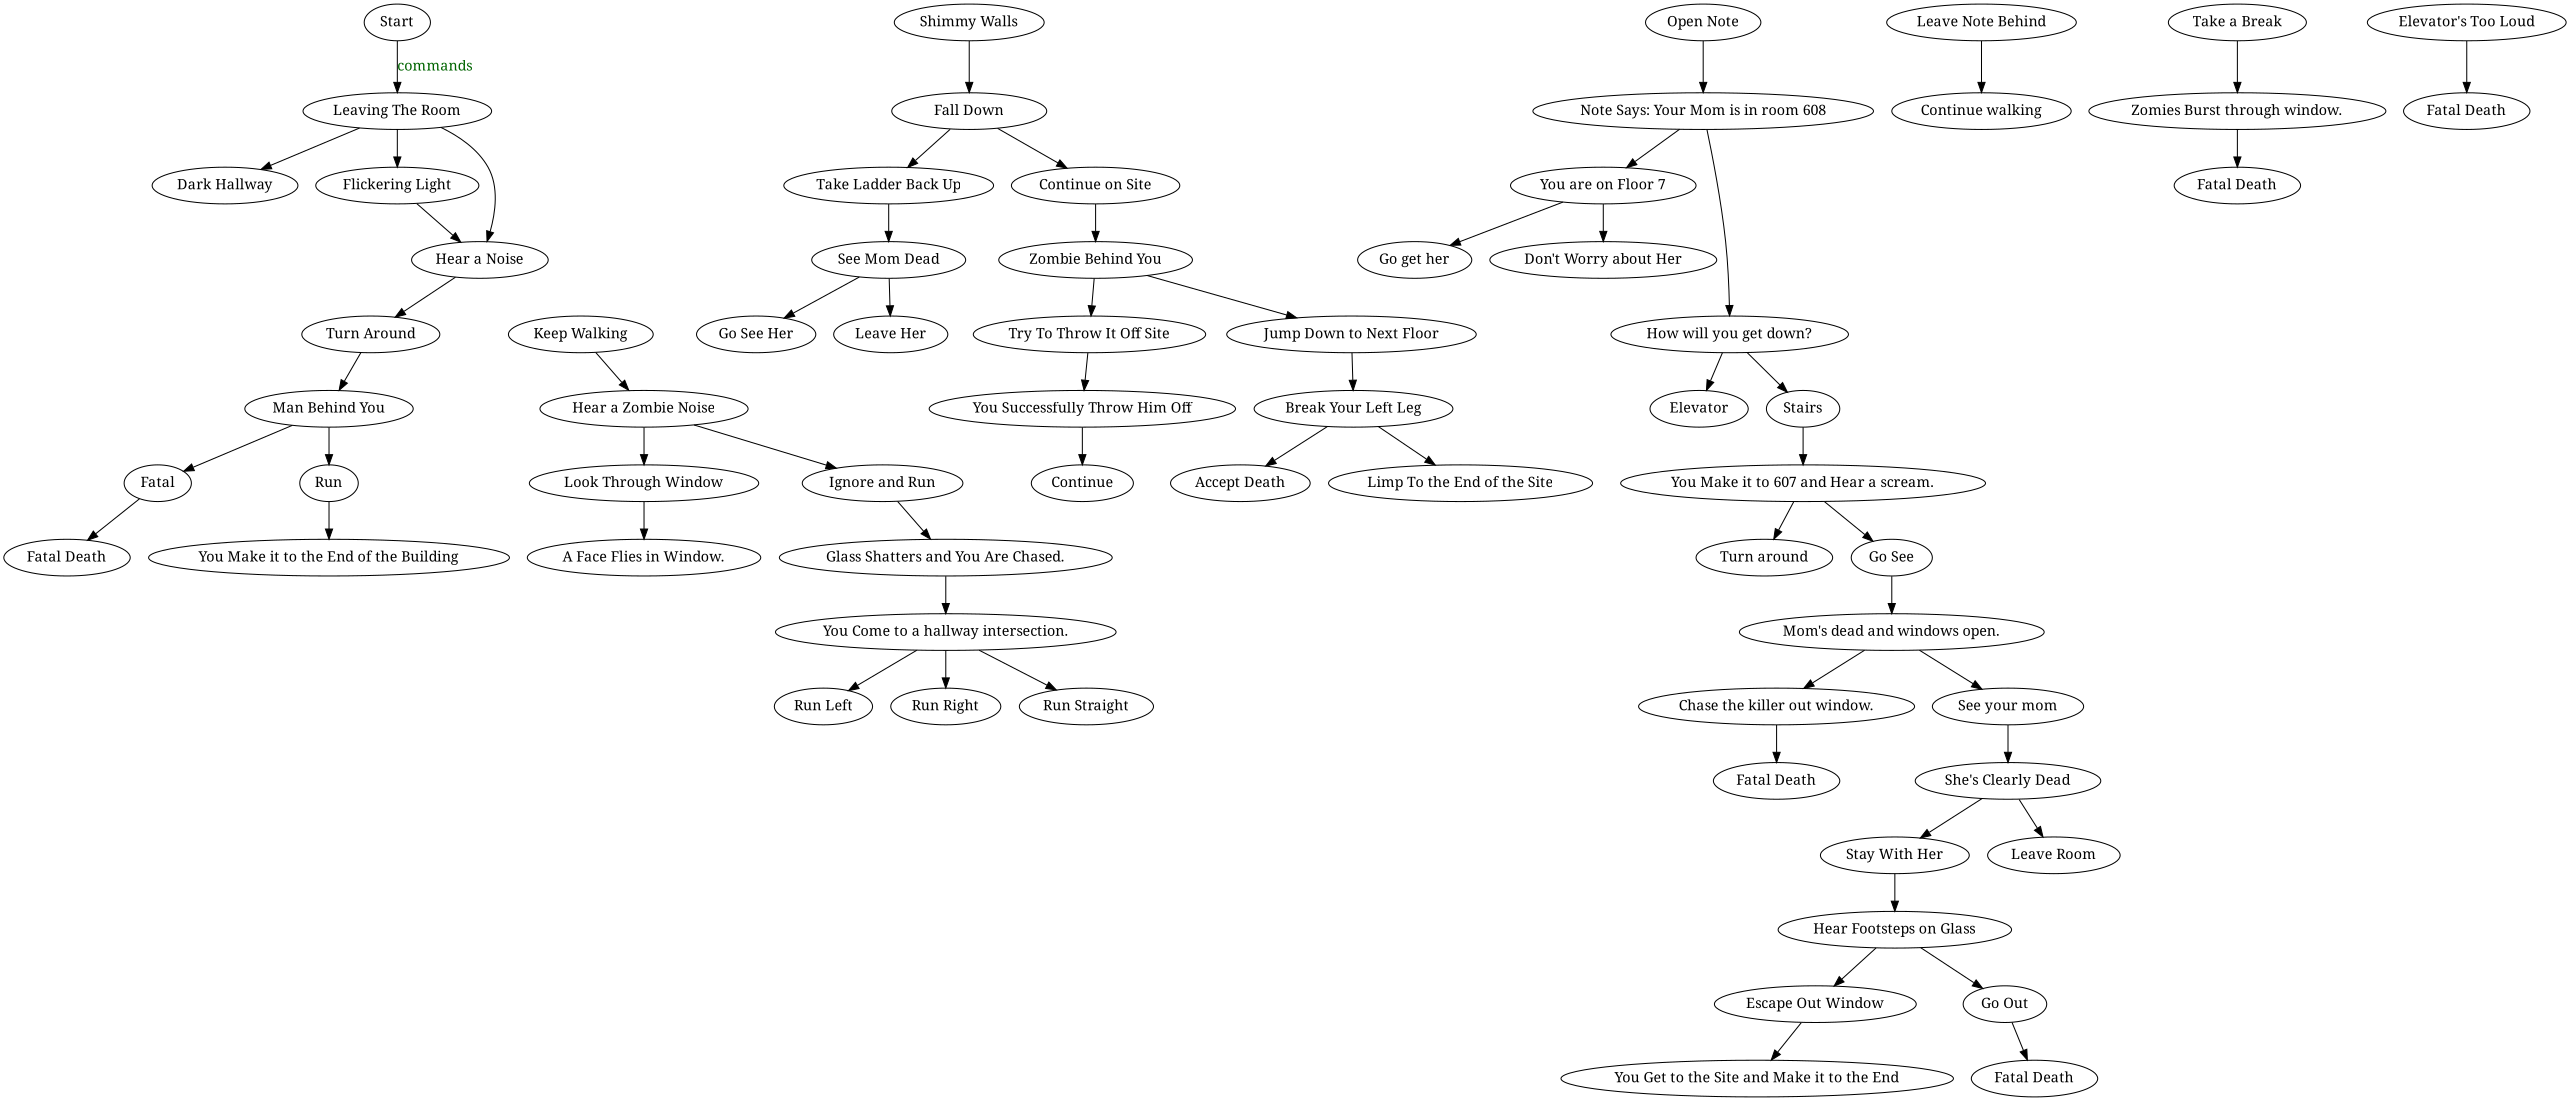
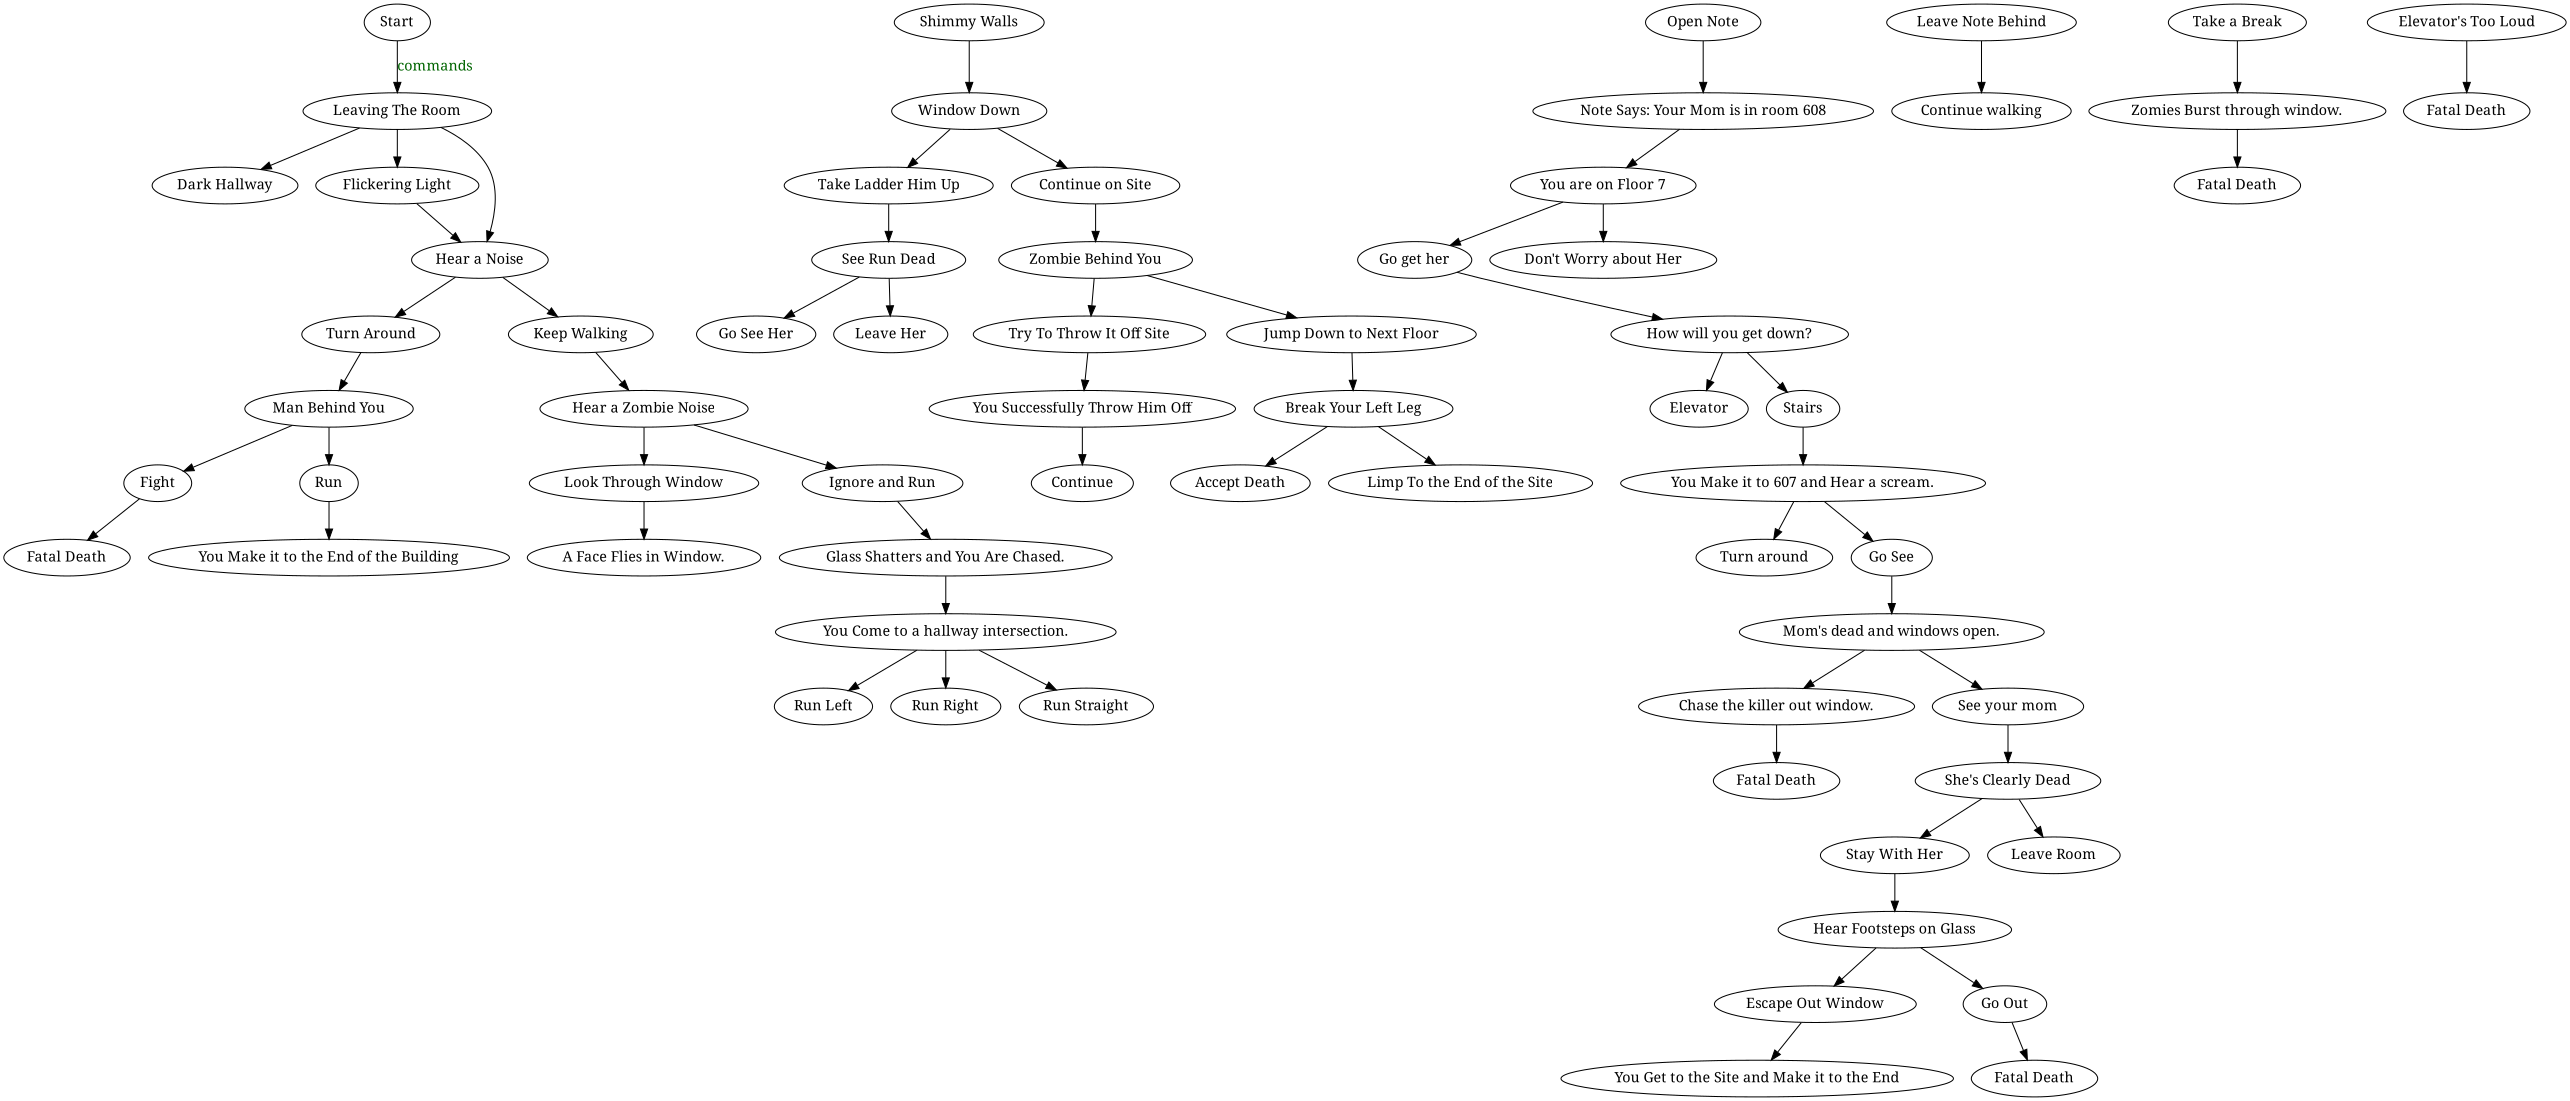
node "Fall Down": label "Fall Down" -> "Window Down"
node "Take Ladder Back Up": label "Take Ladder Back Up" -> "Take Ladder Him Up"
edge "Note Says: Your Mom is in room 608" -> "How will you get down?": now "Go get her" -> "How will you get down?"
node "See Mom Dead": label "See Mom Dead" -> "See Run Dead"
edge "Hear a Noise" -> "Keep Walking": added
node "Fatal": label "Fatal" -> "Fight"
